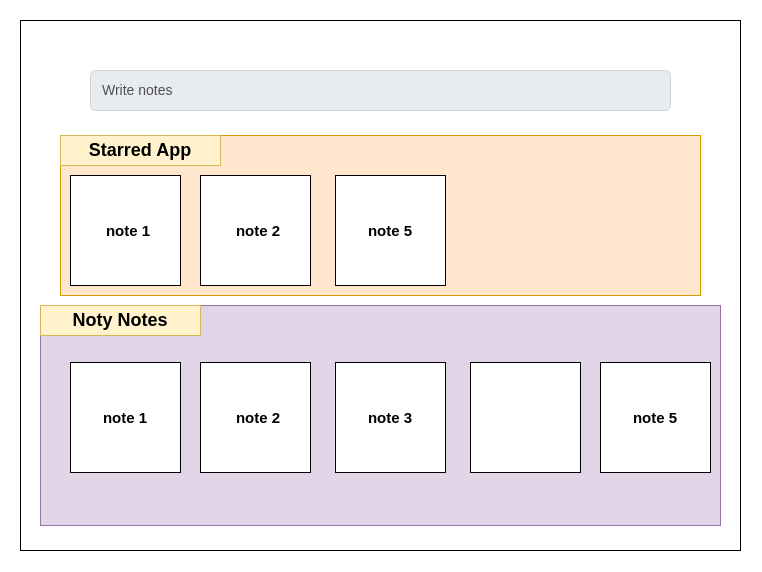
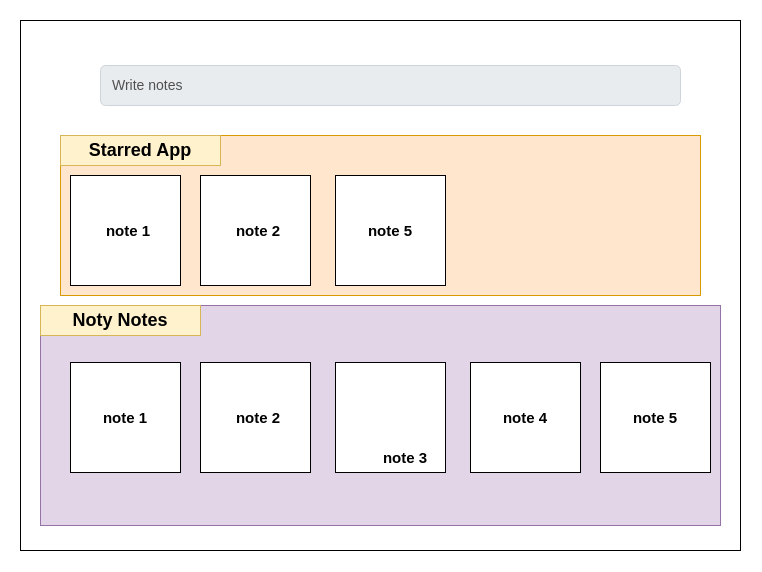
node "Write notes": moved (381, 91) -> (391, 86)
node "note 3": moved (391, 418) -> (406, 458)
node "note 4": added
